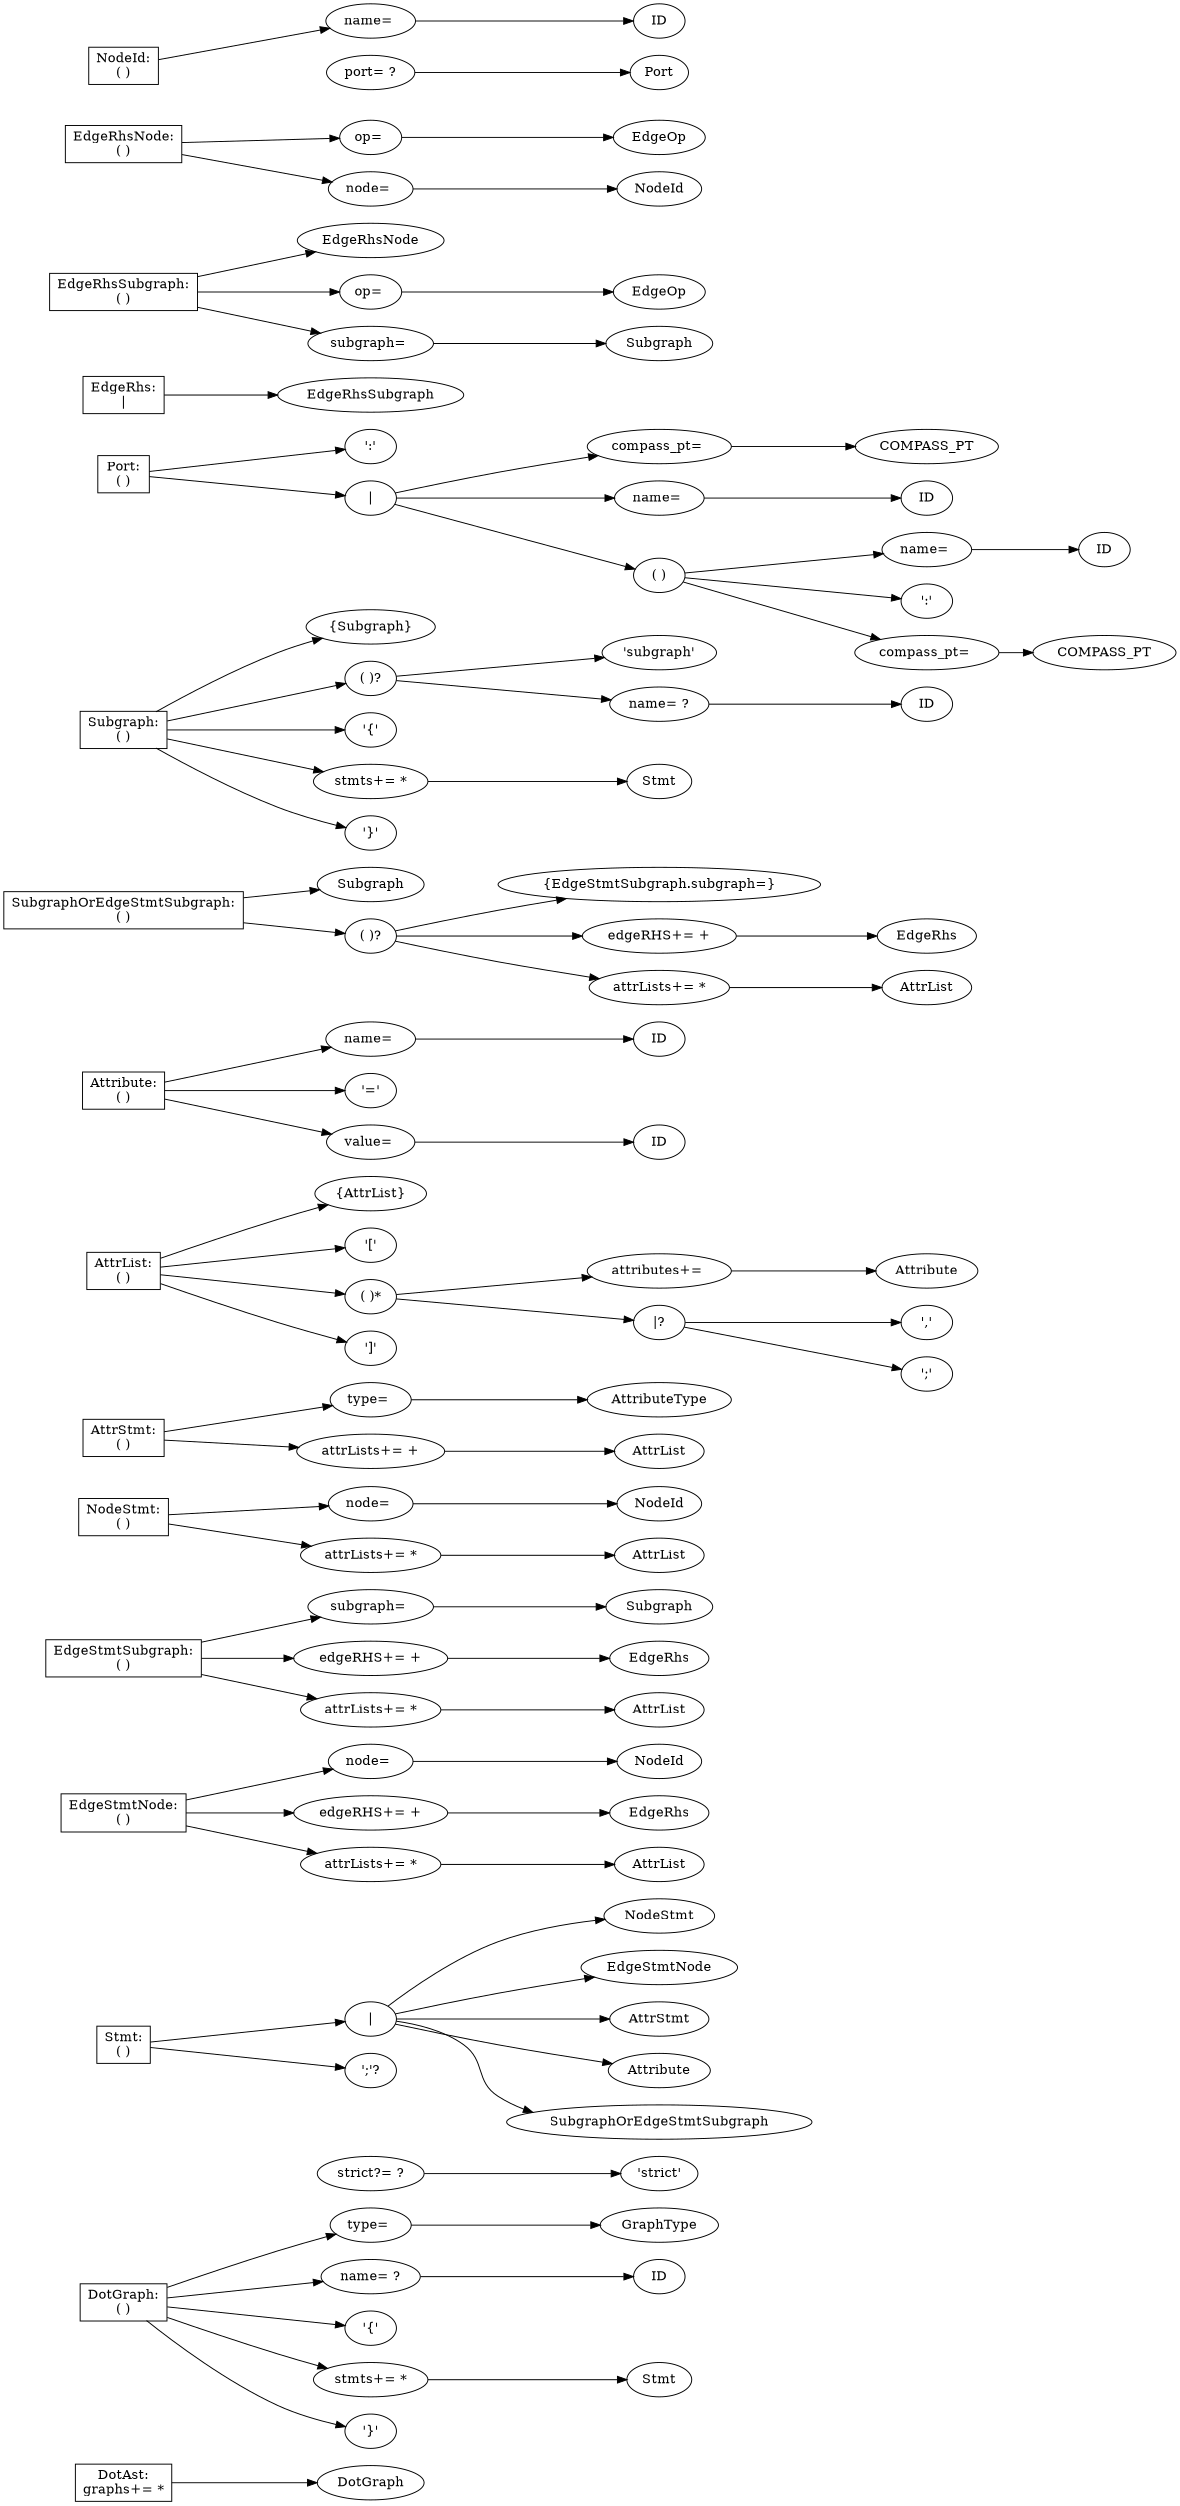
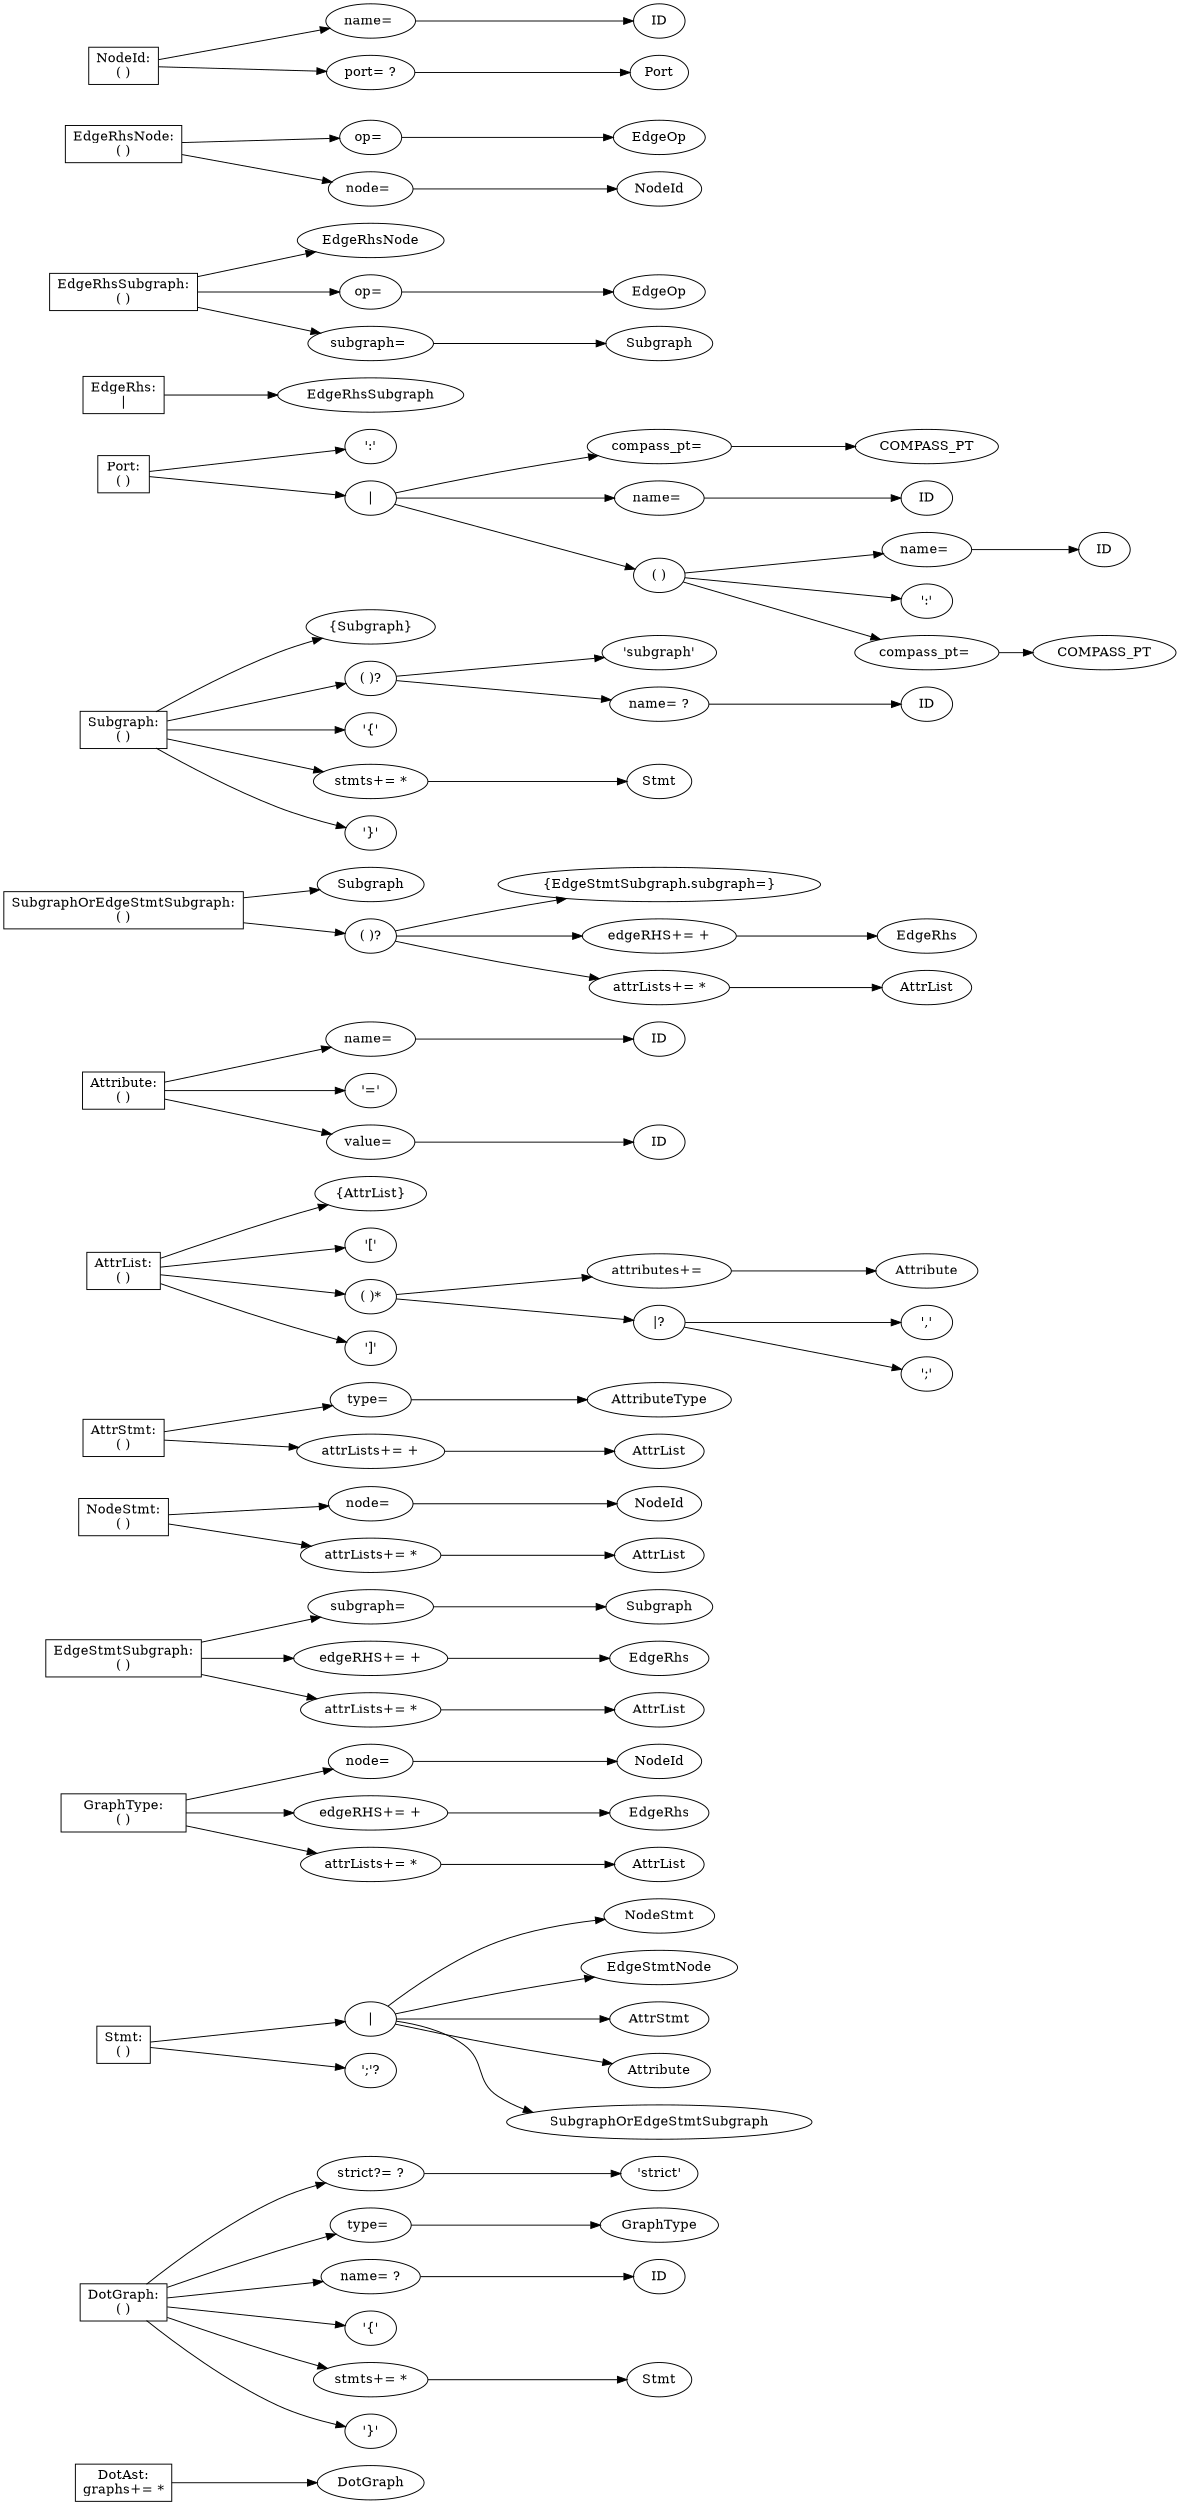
edge "NodeId: ( )" -> "port= ?": added
node "EdgeStmtNode: ( )": label "EdgeStmtNode: ( )" -> "GraphType: ( )"
edge "DotGraph: ( )" -> "strict?= ?": added
